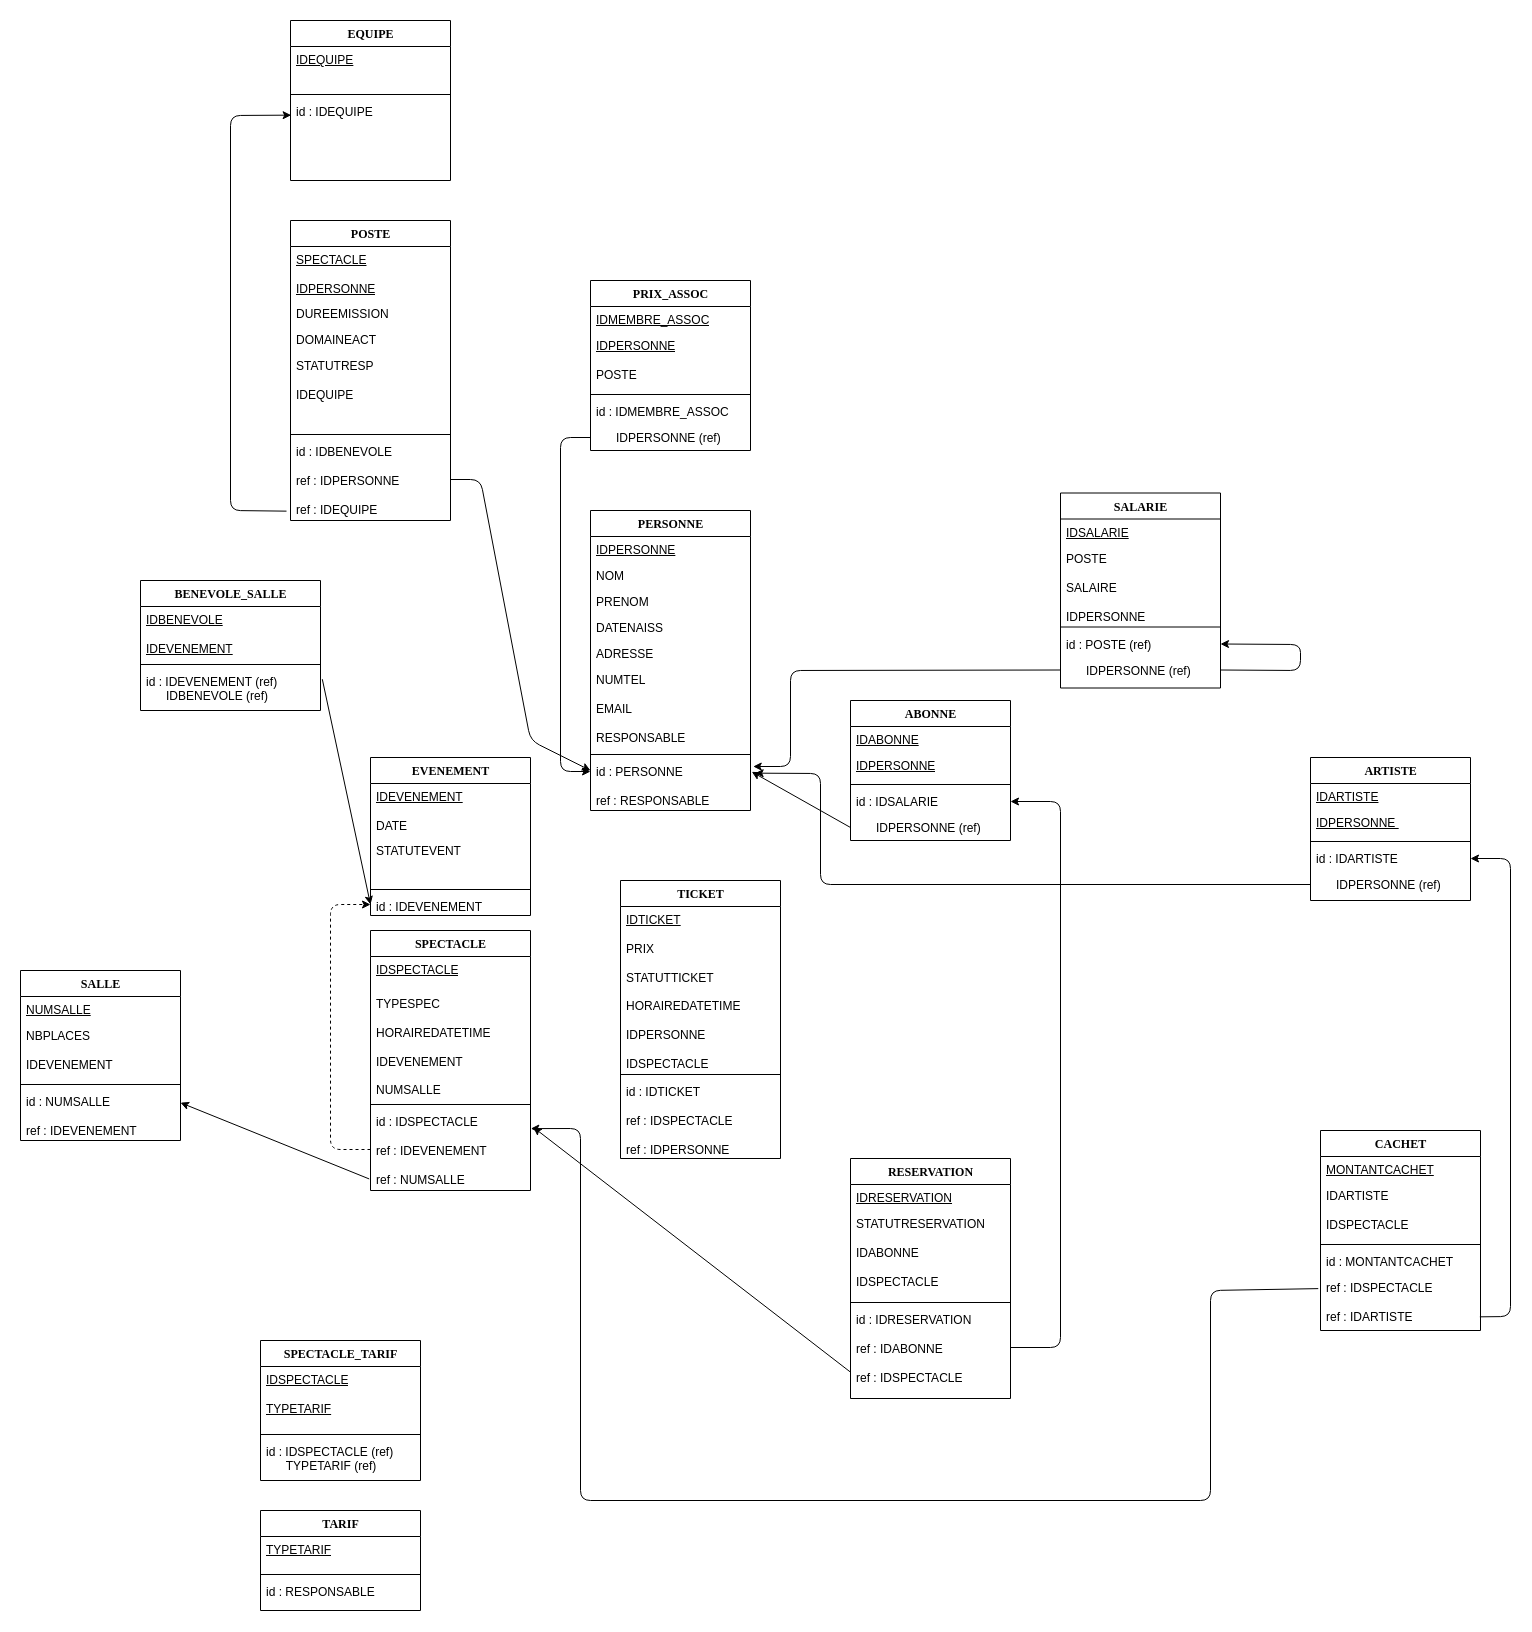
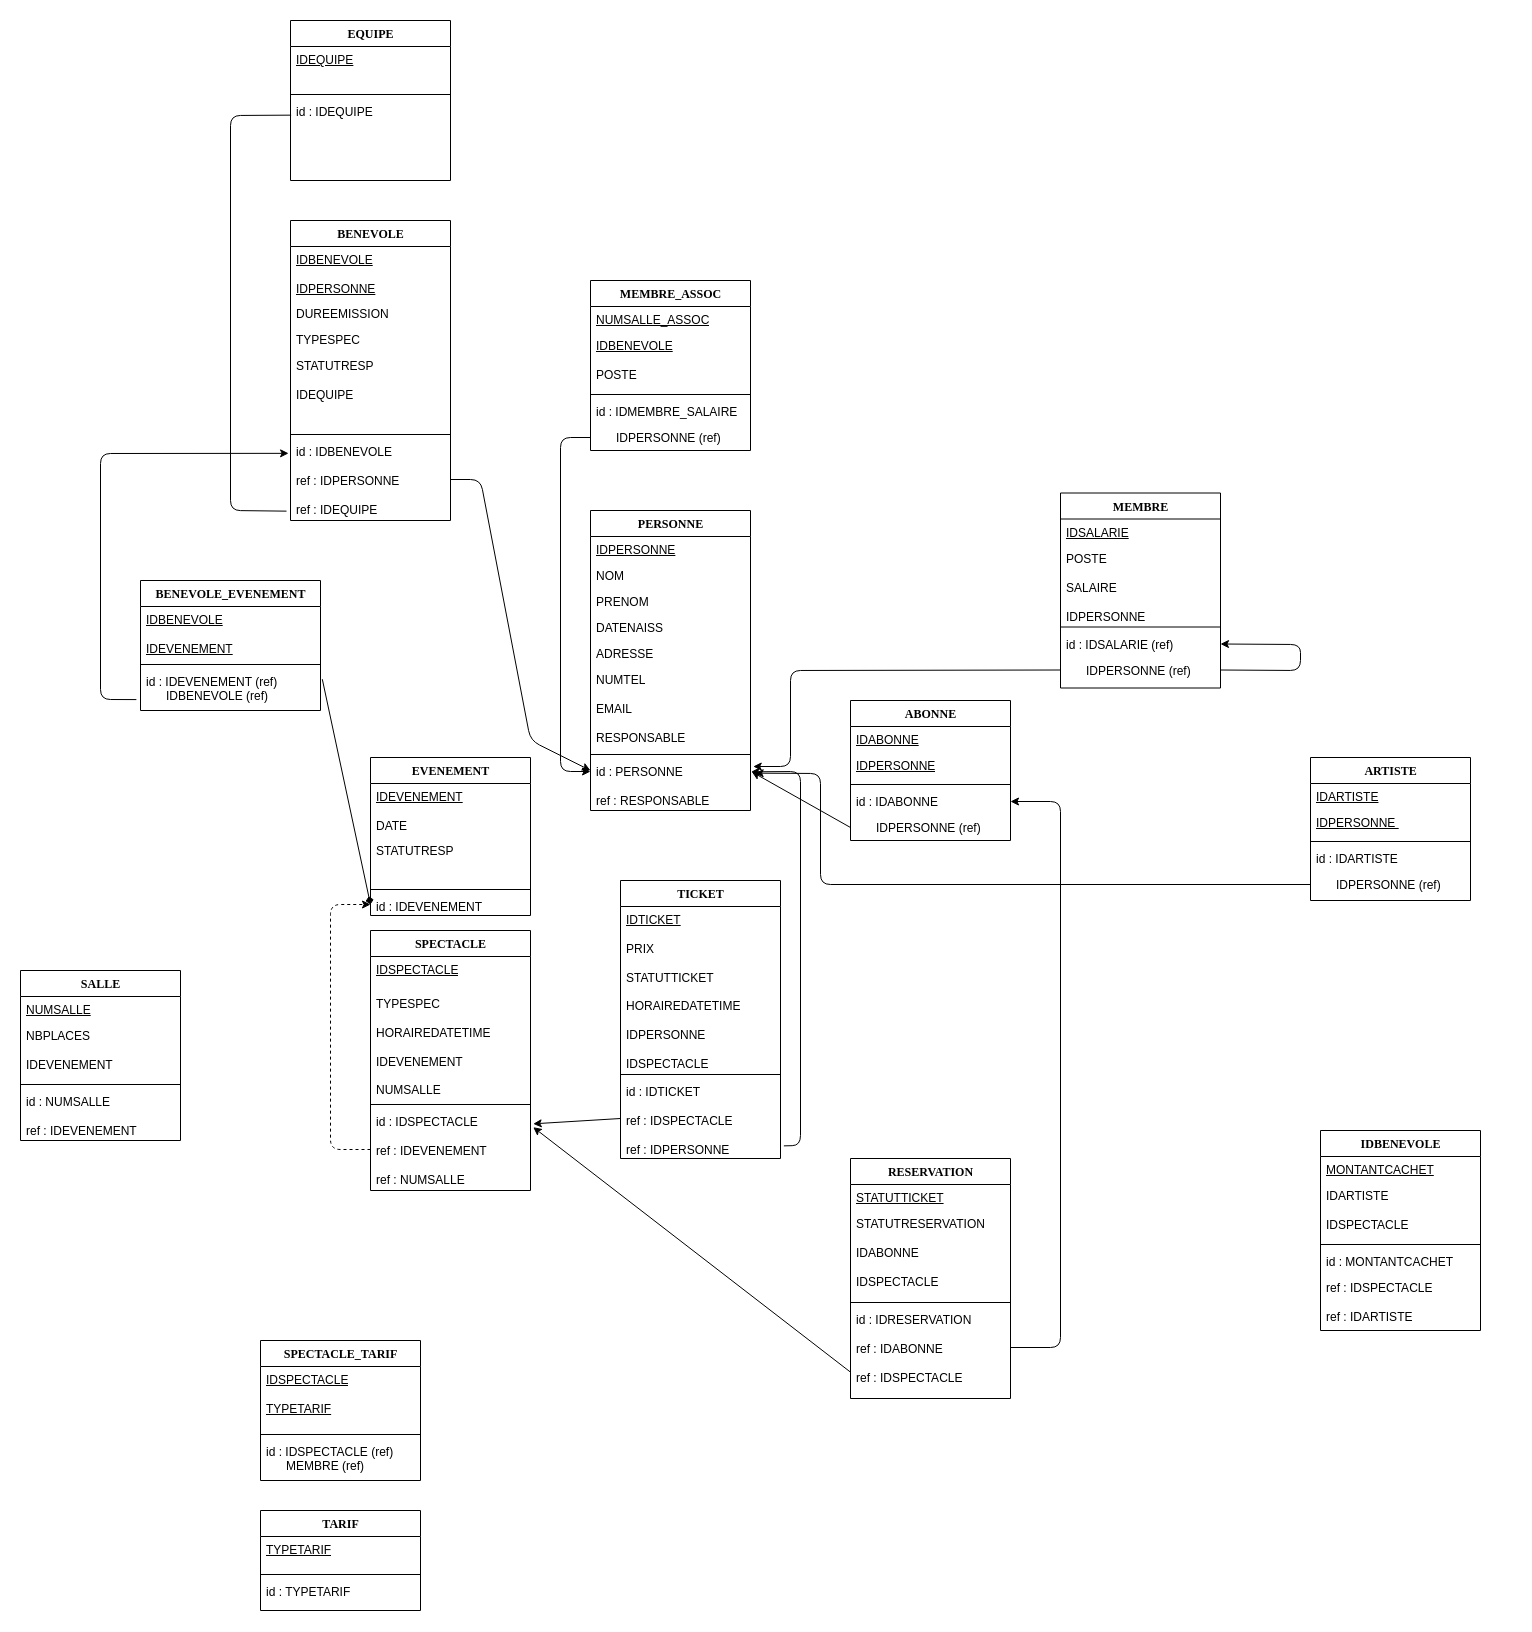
edge "id : IDBENEVOLE ref : IDPERSONNE ref : IDEQUIPE" -> "id : IDEQUIPE": arrowhead classic -> none
node "POSTE": label "POSTE" -> "BENEVOLE"
node "SPECTACLE IDPERSONNE": label "SPECTACLE IDPERSONNE" -> "IDBENEVOLE IDPERSONNE"
node "PRIX_ASSOC": label "PRIX_ASSOC" -> "MEMBRE_ASSOC"
node "IDMEMBRE_ASSOC": label "IDMEMBRE_ASSOC" -> "NUMSALLE_ASSOC"
node "DOMAINEACT": label "DOMAINEACT" -> "TYPESPEC"
node "IDPERSONNE POSTE": label "IDPERSONNE POSTE" -> "IDBENEVOLE POSTE"
node "id : IDMEMBRE_ASSOC": label "id : IDMEMBRE_ASSOC" -> "id : IDMEMBRE_SALAIRE"
edge "id : IDEVENEMENT (ref) IDBENEVOLE (ref)" -> "id : IDBENEVOLE ref : IDPERSONNE ref : IDEQUIPE": added
node "SALARIE": label "SALARIE" -> "MEMBRE"
node "BENEVOLE_SALLE": label "BENEVOLE_SALLE" -> "BENEVOLE_EVENEMENT"
node "id : POSTE (ref)": label "id : POSTE (ref)" -> "id : IDSALARIE (ref)"
node "id : IDSALARIE": label "id : IDSALARIE" -> "id : IDABONNE"
node "STATUTEVENT": label "STATUTEVENT" -> "STATUTRESP"
edge "id : IDEVENEMENT (ref) IDBENEVOLE (ref)" -> "id : IDEVENEMENT": arrowhead classic -> diamond
edge "id : IDTICKET ref : IDSPECTACLE ref : IDPERSONNE" -> "id : PERSONNE ref : RESPONSABLE": added
edge "ref : IDSPECTACLE ref : IDARTISTE" -> "id : IDARTISTE": removed
edge "id : IDTICKET ref : IDSPECTACLE ref : IDPERSONNE" -> "id : IDSPECTACLE ref : IDEVENEMENT ref : NUMSALLE": added
edge "id : IDSPECTACLE ref : IDEVENEMENT ref : NUMSALLE" -> "id : NUMSALLE ref : IDEVENEMENT": removed
node "CACHET": label "CACHET" -> "IDBENEVOLE"
node "IDRESERVATION": label "IDRESERVATION" -> "STATUTTICKET"
node "id : IDSPECTACLE (ref) TYPETARIF (ref)": label "id : IDSPECTACLE (ref) TYPETARIF (ref)" -> "id : IDSPECTACLE (ref) MEMBRE (ref)"
edge "ref : IDSPECTACLE ref : IDARTISTE" -> "id : IDSPECTACLE ref : IDEVENEMENT ref : NUMSALLE": removed
node "id : RESPONSABLE": label "id : RESPONSABLE" -> "id : TYPETARIF"
